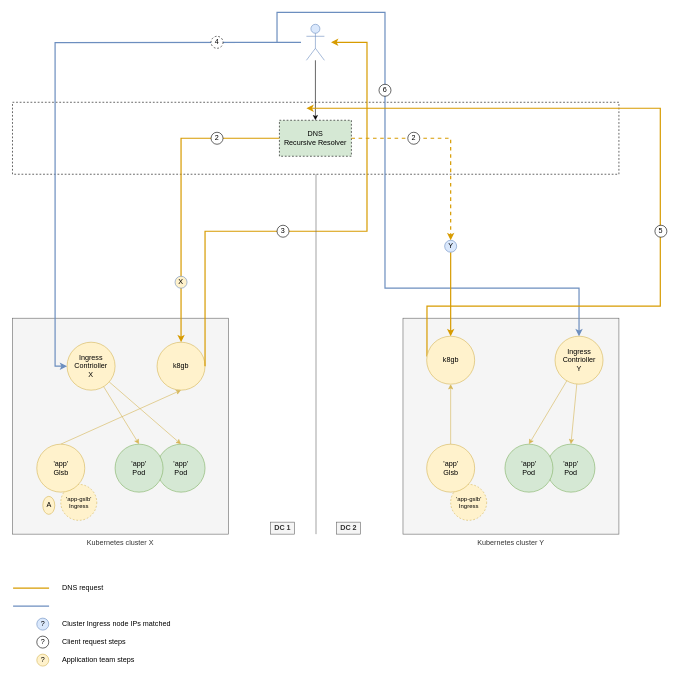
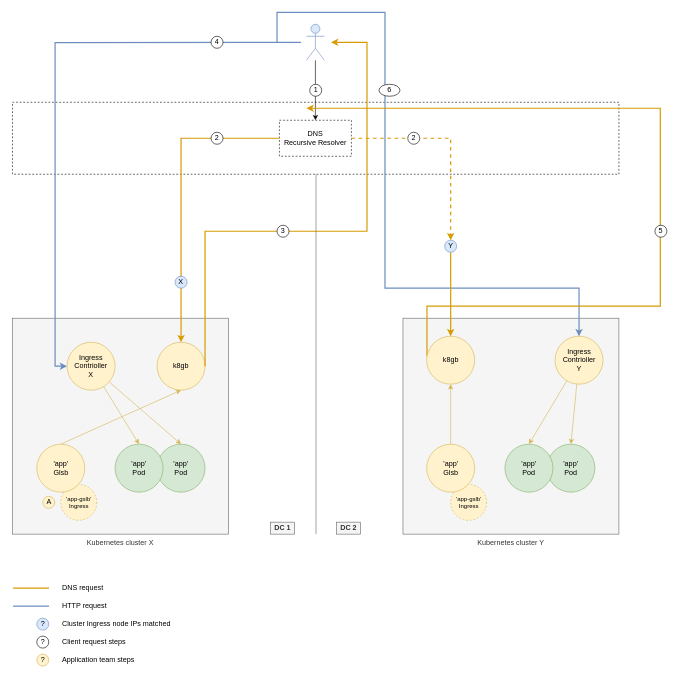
node "4": style dashed -> solid
node "1": added
node "6": size 12x12 -> 21x12
node "DNS Recursive Resolver": fillcolor #d5e8d4 -> #ffffff
node "X": fillcolor #fff2cc -> #dae8fc
node "A": size 12x18 -> 12x12
node "HTTP request": added
